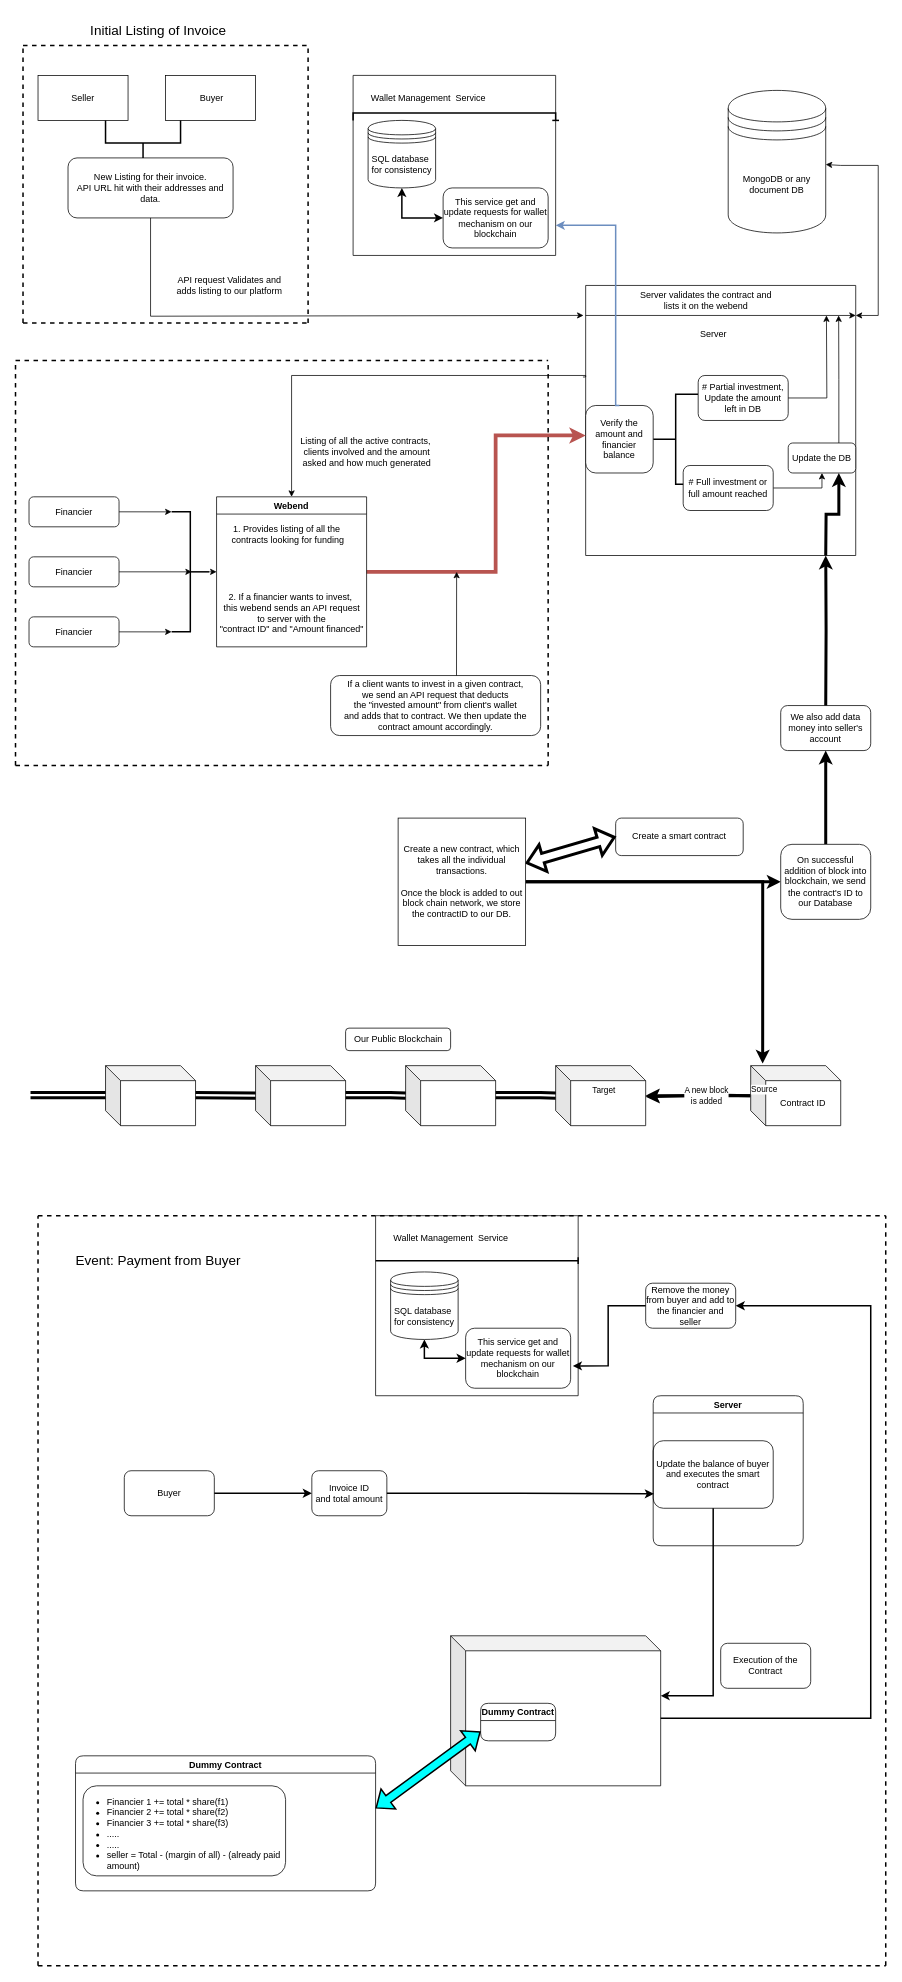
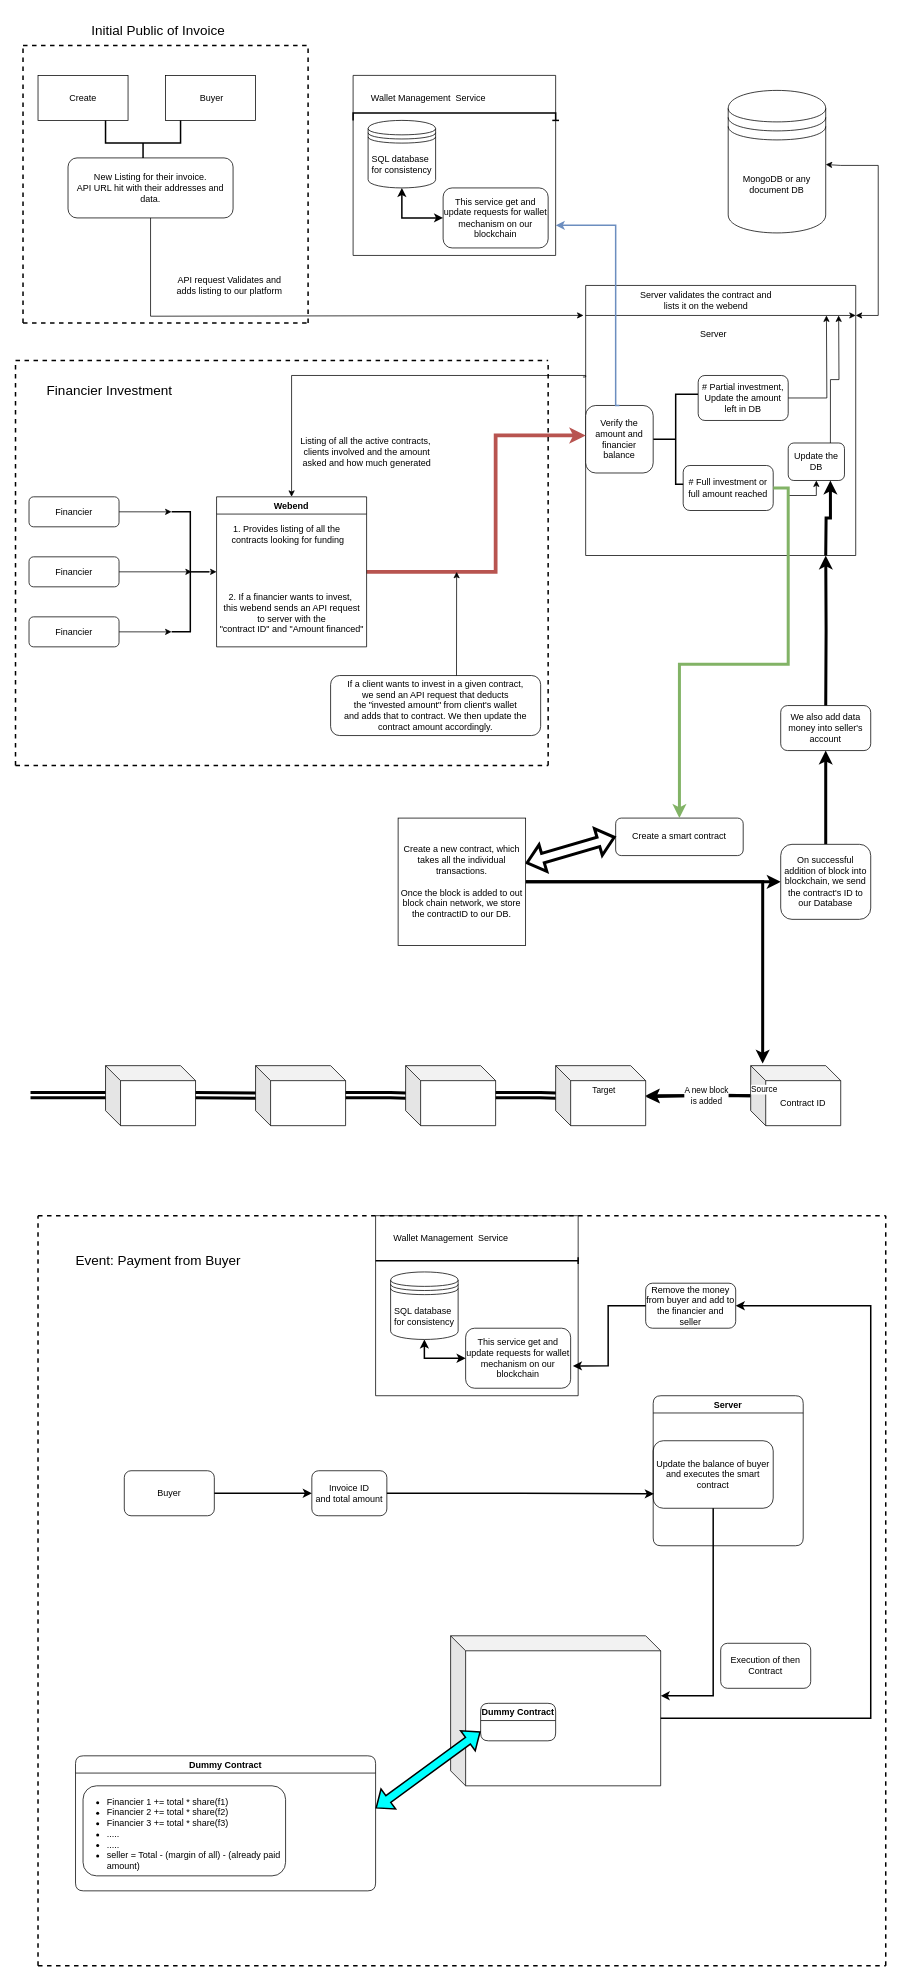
node "Initial Listing of Invoice": label "Initial Listing of Invoice" -> "Initial Public of Invoice"
node "Seller": label "Seller" -> "Create"
node "Financier Investment": added
node "Update the DB": size 68x30 -> 56x38
edge "# Full investment or full amount reached" -> "Create a smart contract": added
node "Our Public Blockchain": removed
node "Execution of the Contract": label "Execution of the Contract" -> "Execution of then Contract"
